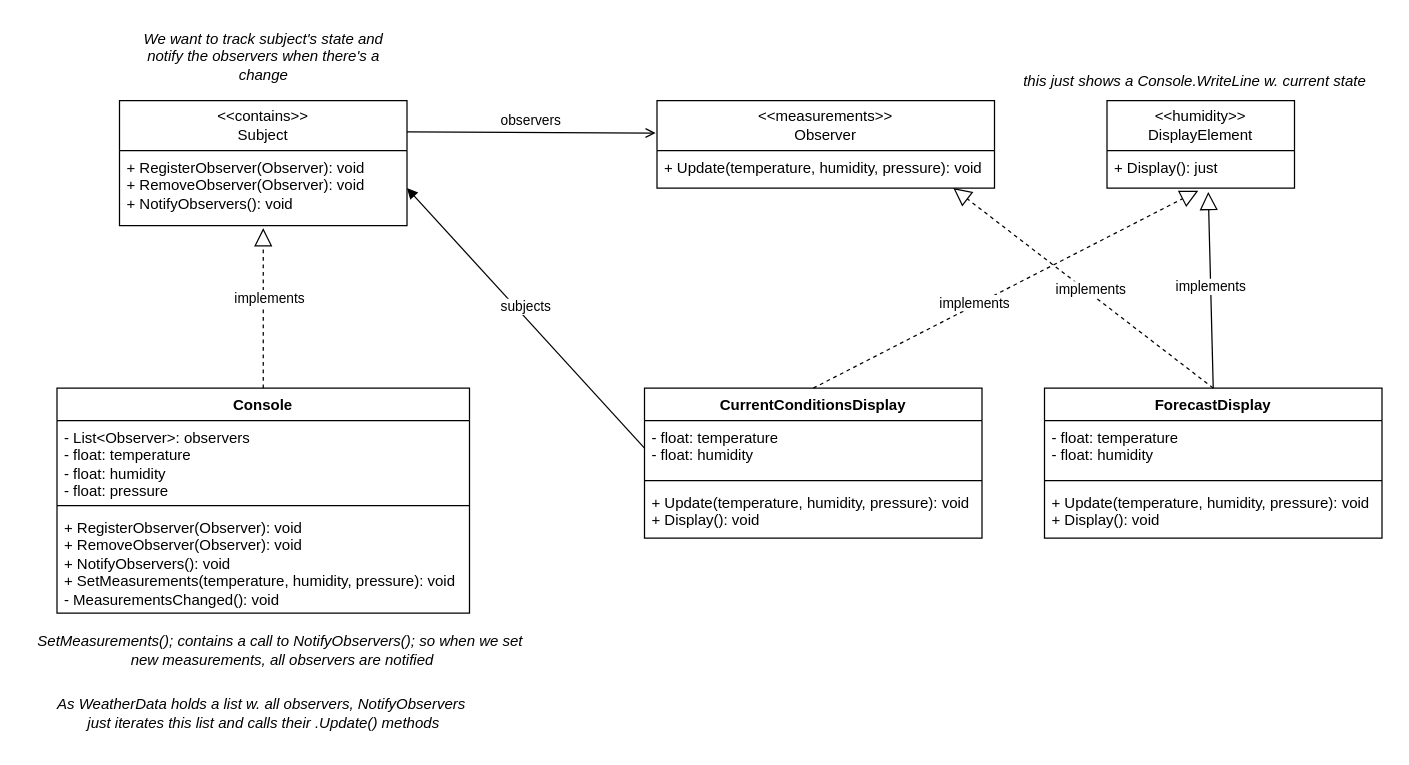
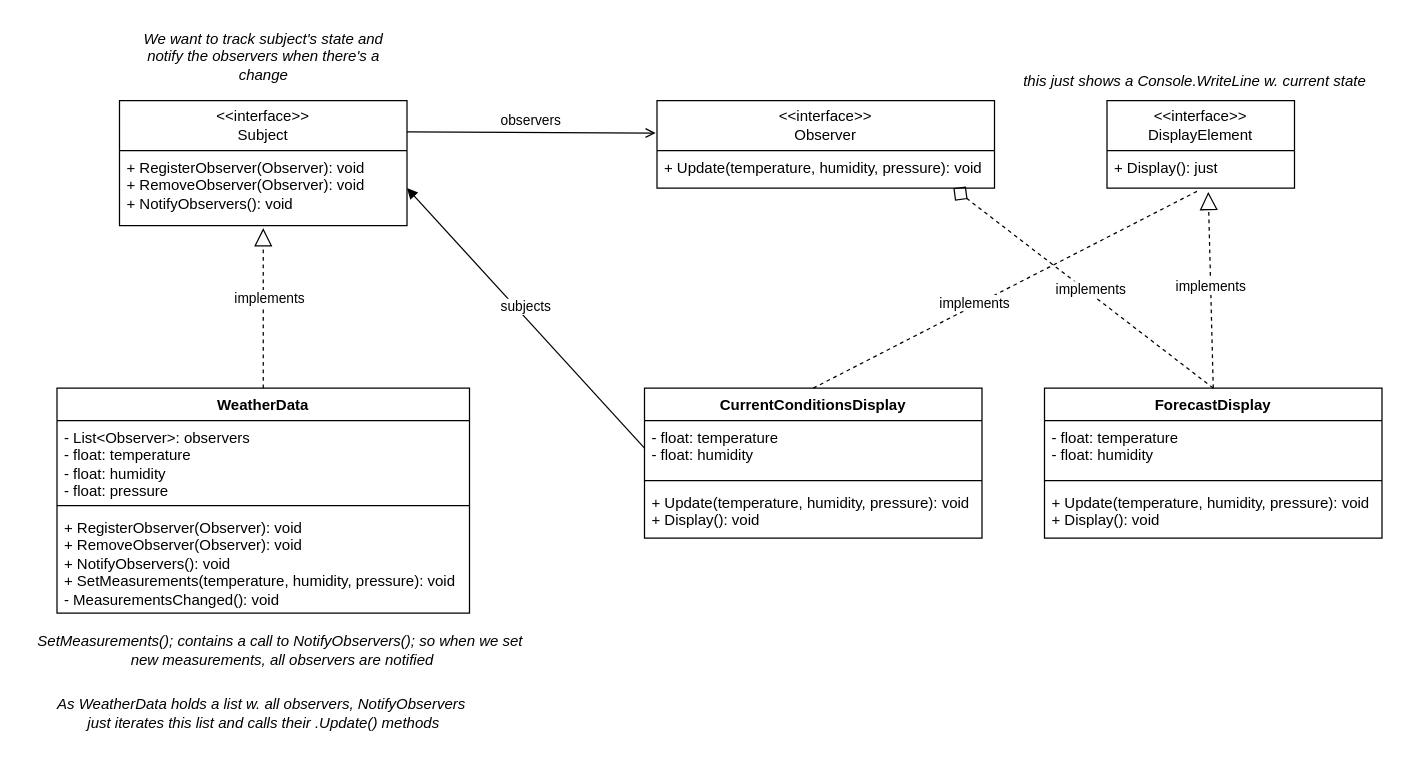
node "<<contains>> Subject": label "<<contains>> Subject" -> "<<interface>> Subject"
node "<<measurements>> Observer": label "<<measurements>> Observer" -> "<<interface>> Observer"
node "<<humidity>> DisplayElement": label "<<humidity>> DisplayElement" -> "<<interface>> DisplayElement"
edge "ForecastDisplay" -> "+ Update(temperature, humidity, pressure): void": arrowhead block -> diamond
edge "CurrentConditionsDisplay" -> "+ Display(): just": arrowhead block -> none
edge "ForecastDisplay" -> "+ Display(): just": style solid -> dashed
node "Console": label "Console" -> "WeatherData"
